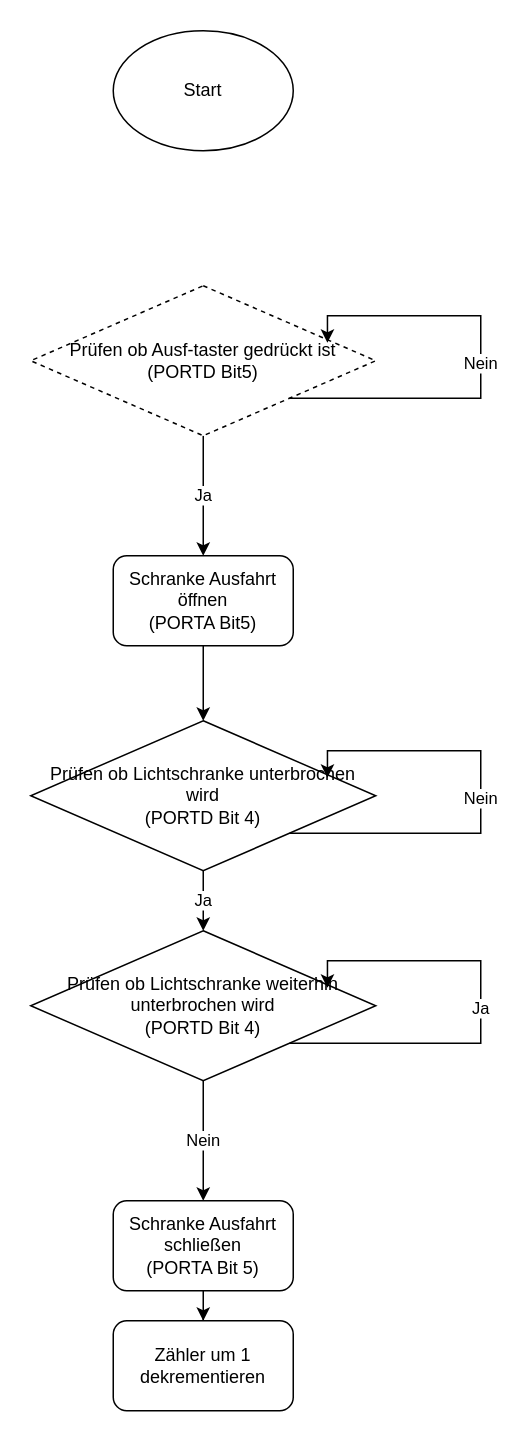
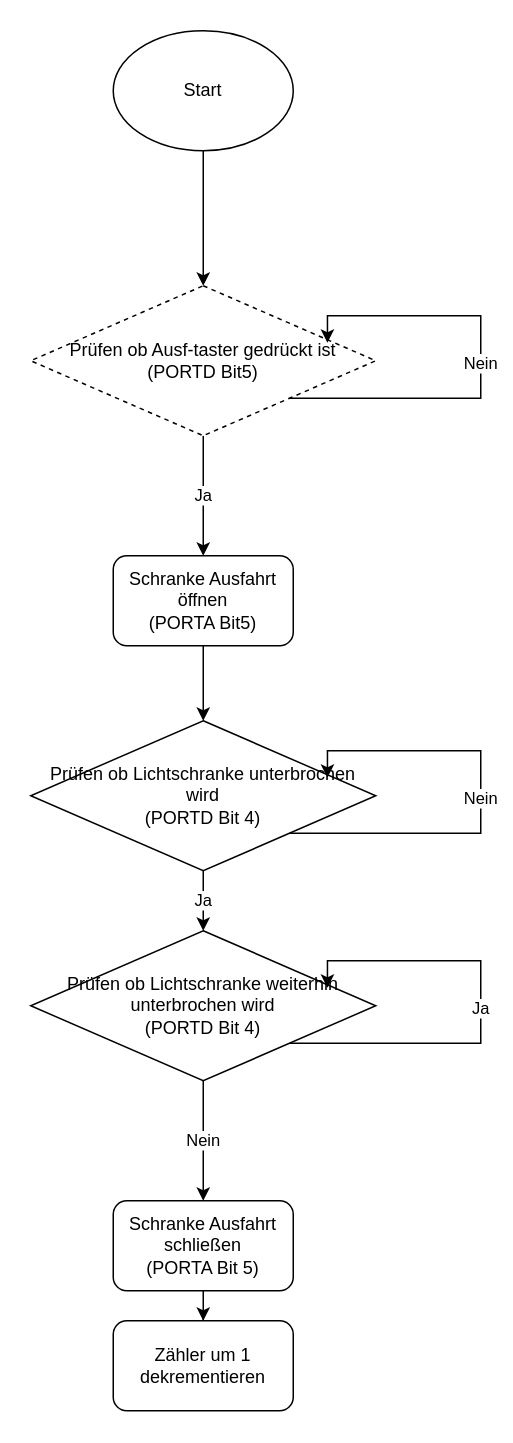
edge "Start" -> "Prüfen ob Ausf-taster gedrückt ist (PORTD Bit5)": added
